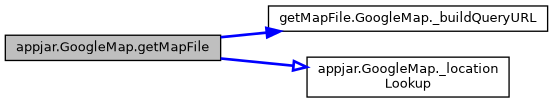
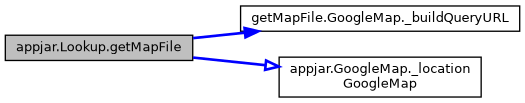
node "appjar.GoogleMap.getMapFile": label "appjar.GoogleMap.getMapFile" -> "appjar.Lookup.getMapFile"
node "appjar.GoogleMap._location Lookup": label "appjar.GoogleMap._location Lookup" -> "appjar.GoogleMap._location GoogleMap"
